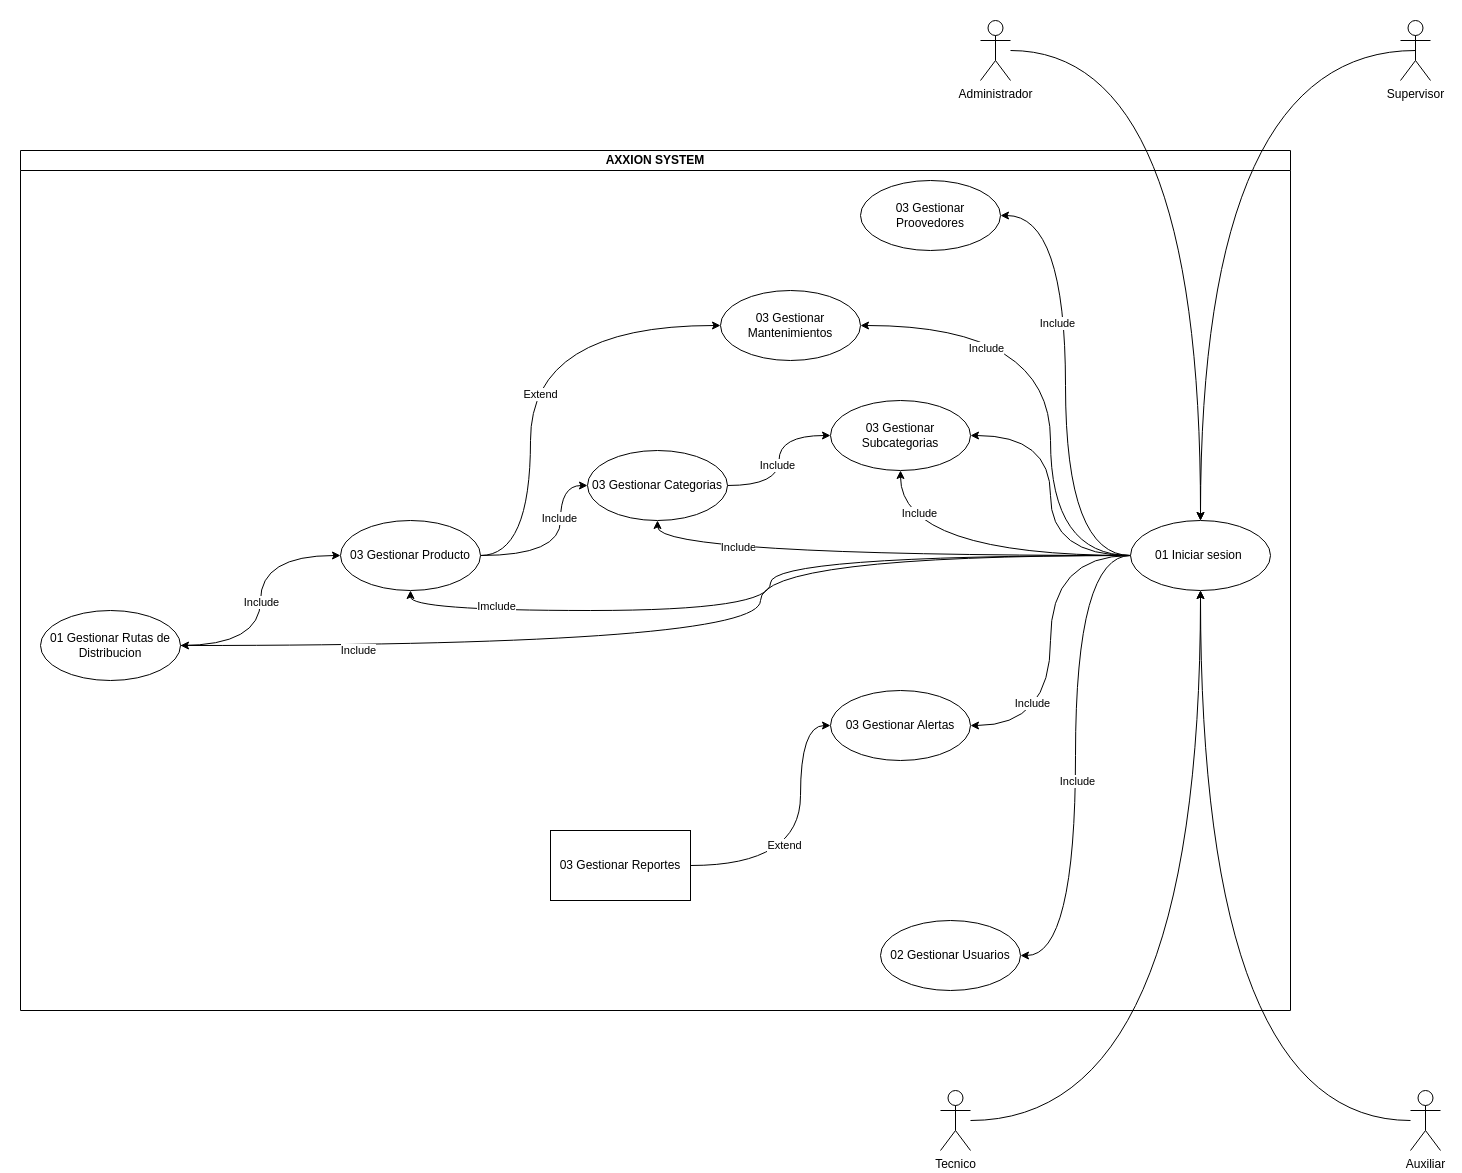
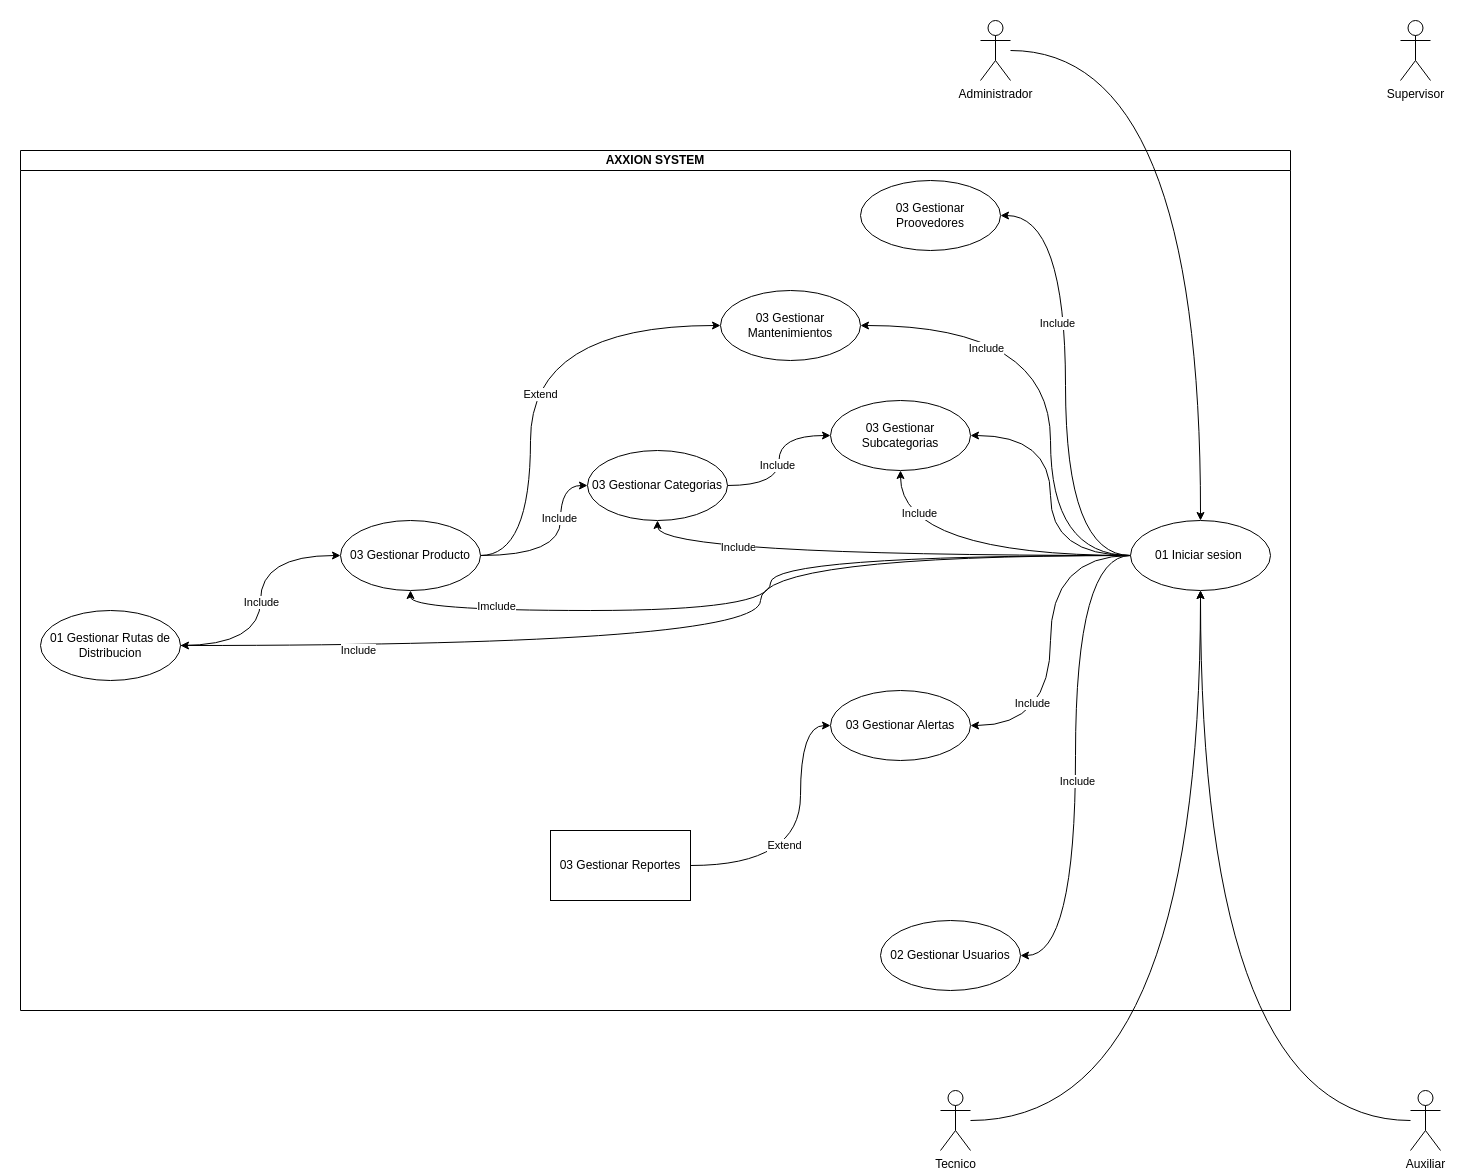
edge "Supervisor" -> "01 Iniciar sesion": removed
